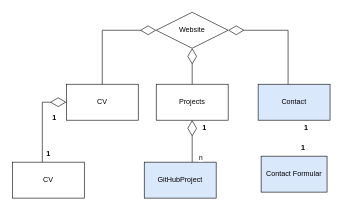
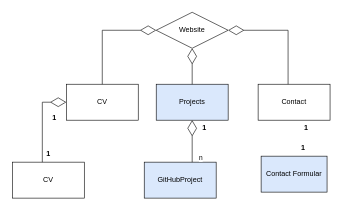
node "Projects": fillcolor #ffffff -> #dae8fc
node "Contact": fillcolor #dae8fc -> #ffffff
